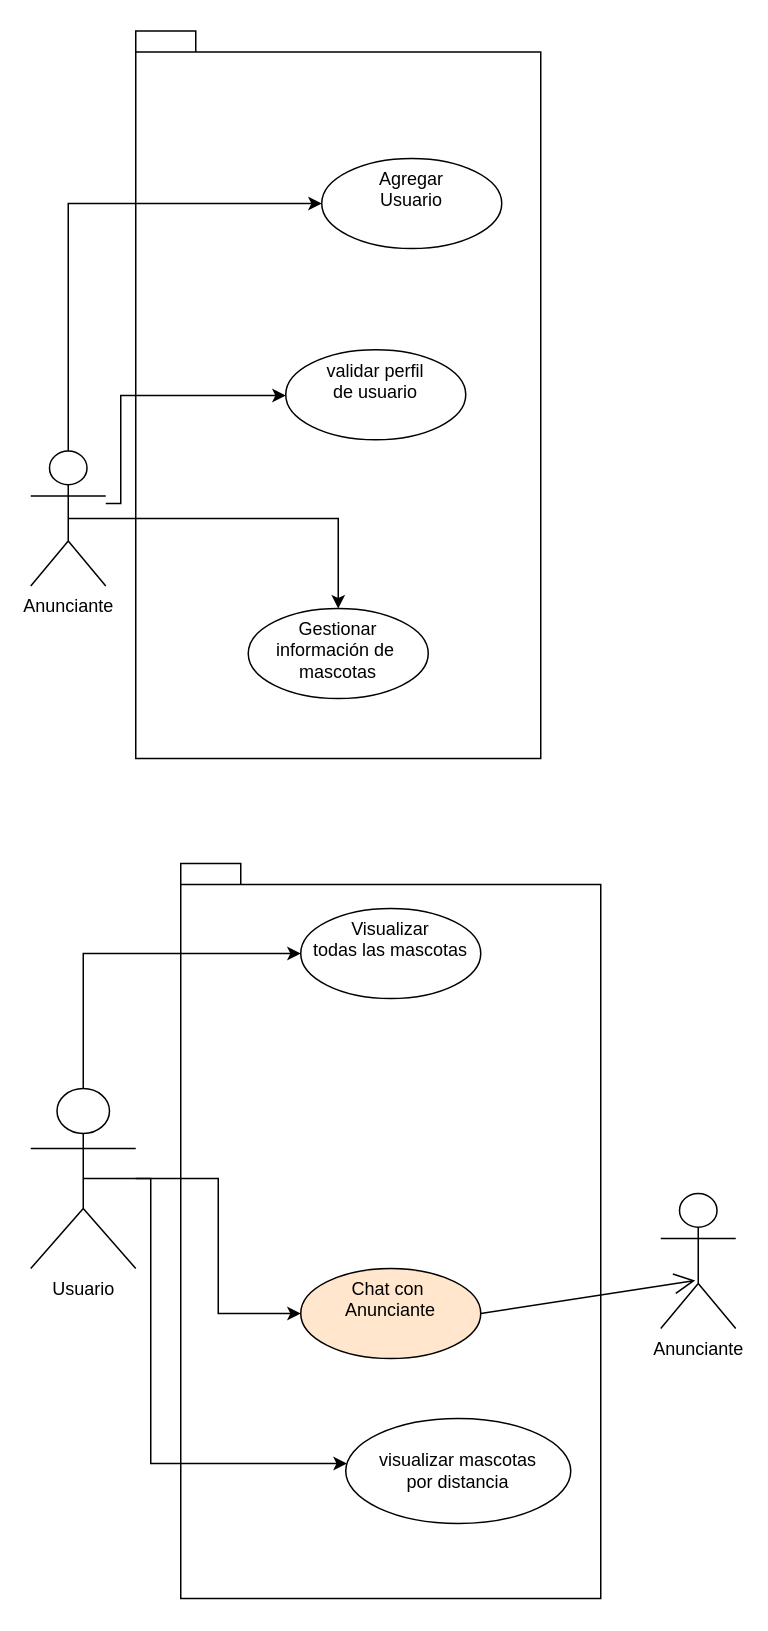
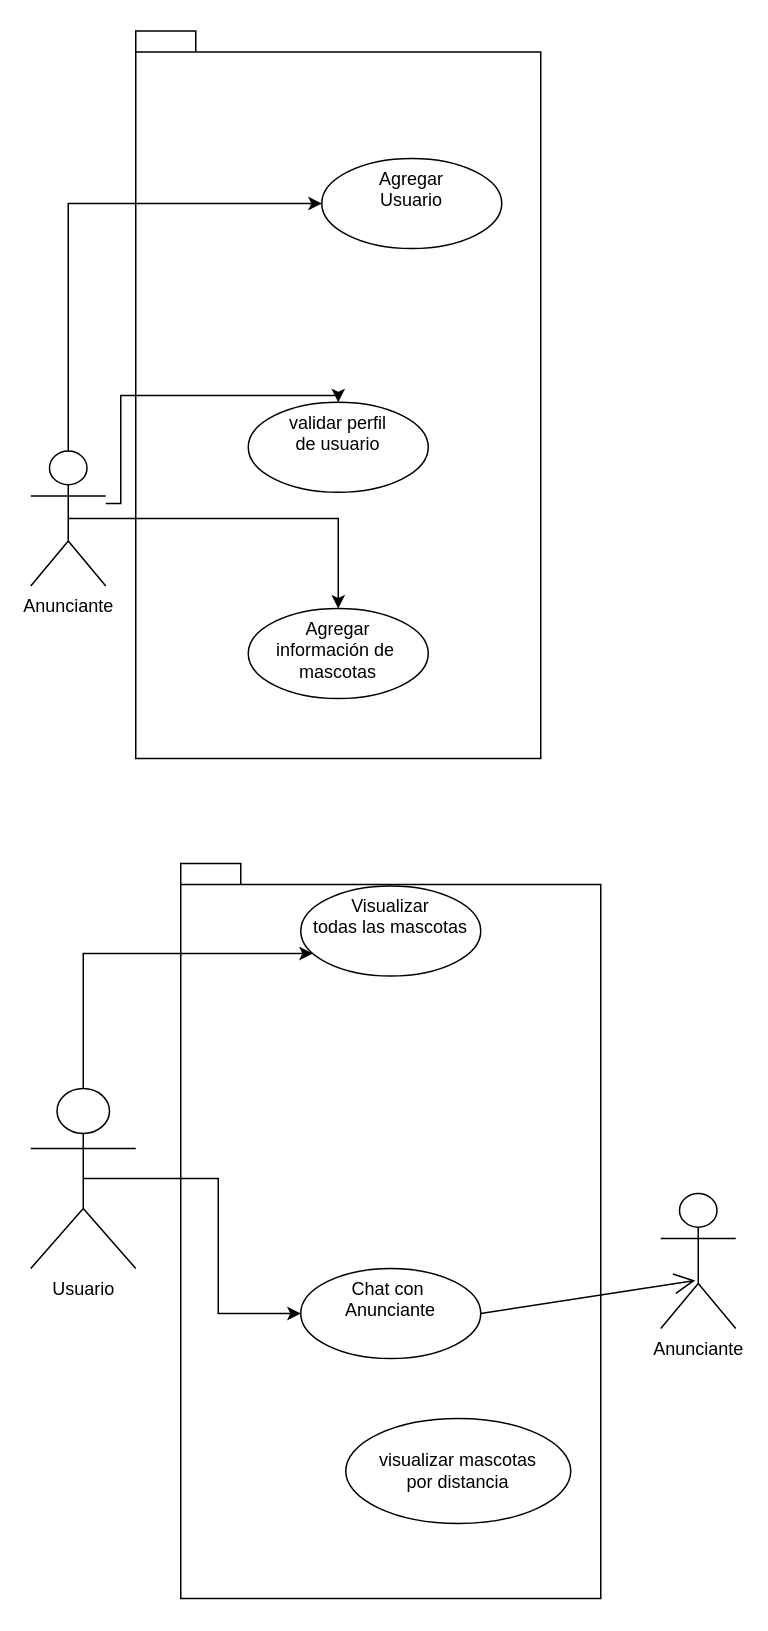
node "validar perfil de usuario": moved (376, 395) -> (338, 447)
node "Gestionar información de mascotas": label "Gestionar información de mascotas" -> "Agregar información de mascotas"
node "Visualizar todas las mascotas": moved (391, 953) -> (391, 931)
node "Chat con Anunciante": fillcolor #ffe6cc -> #ffffff
edge "Usuario" -> "visualizar mascotas por distancia": removed
